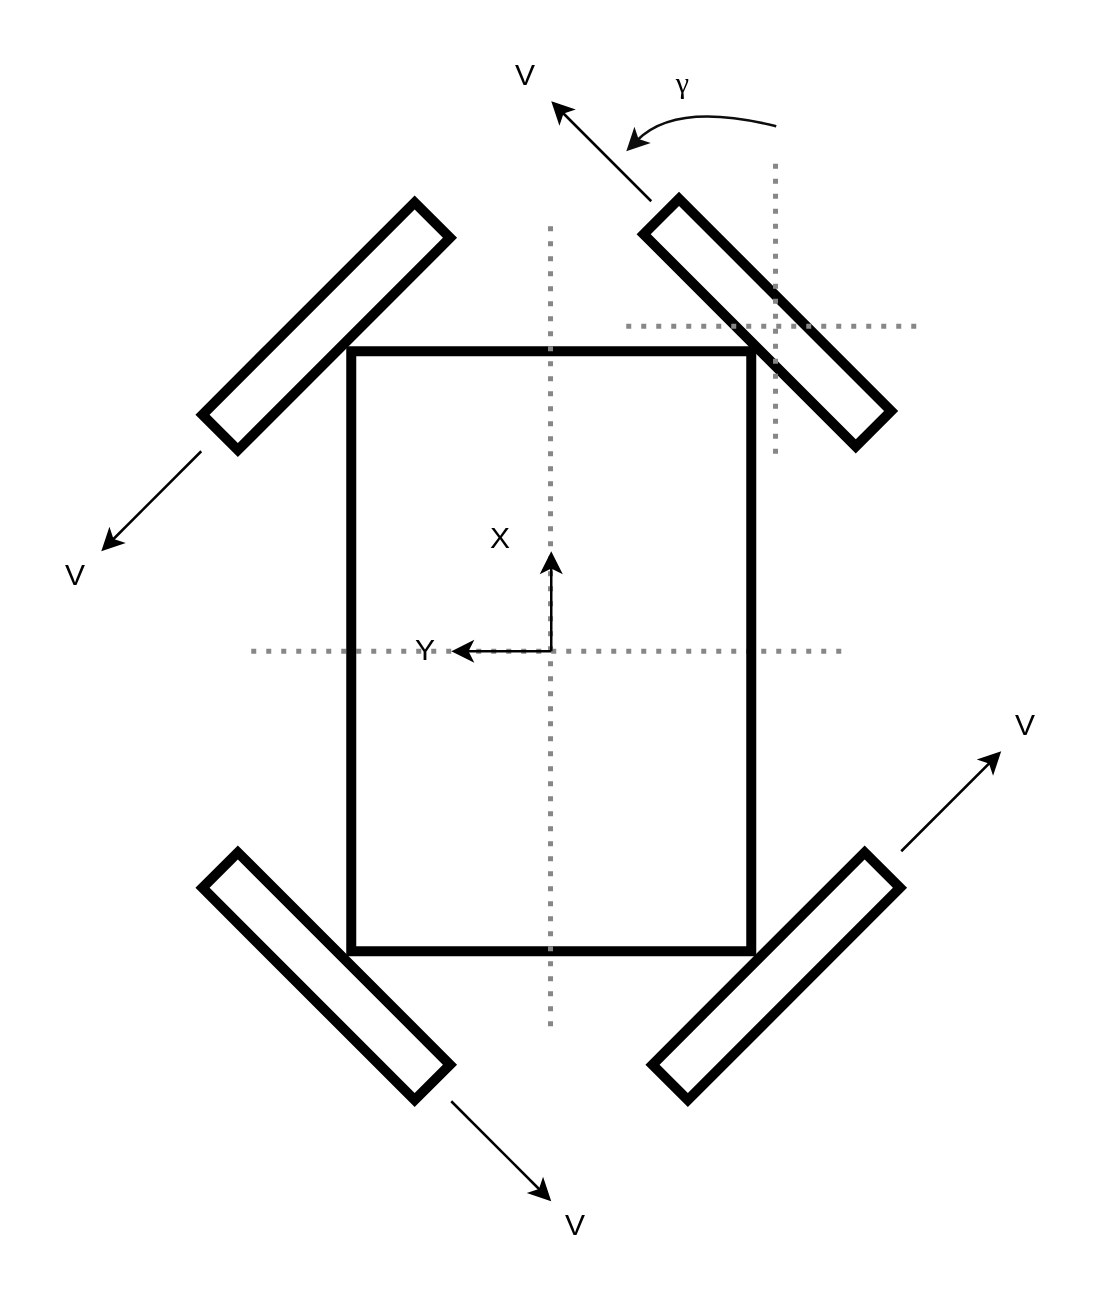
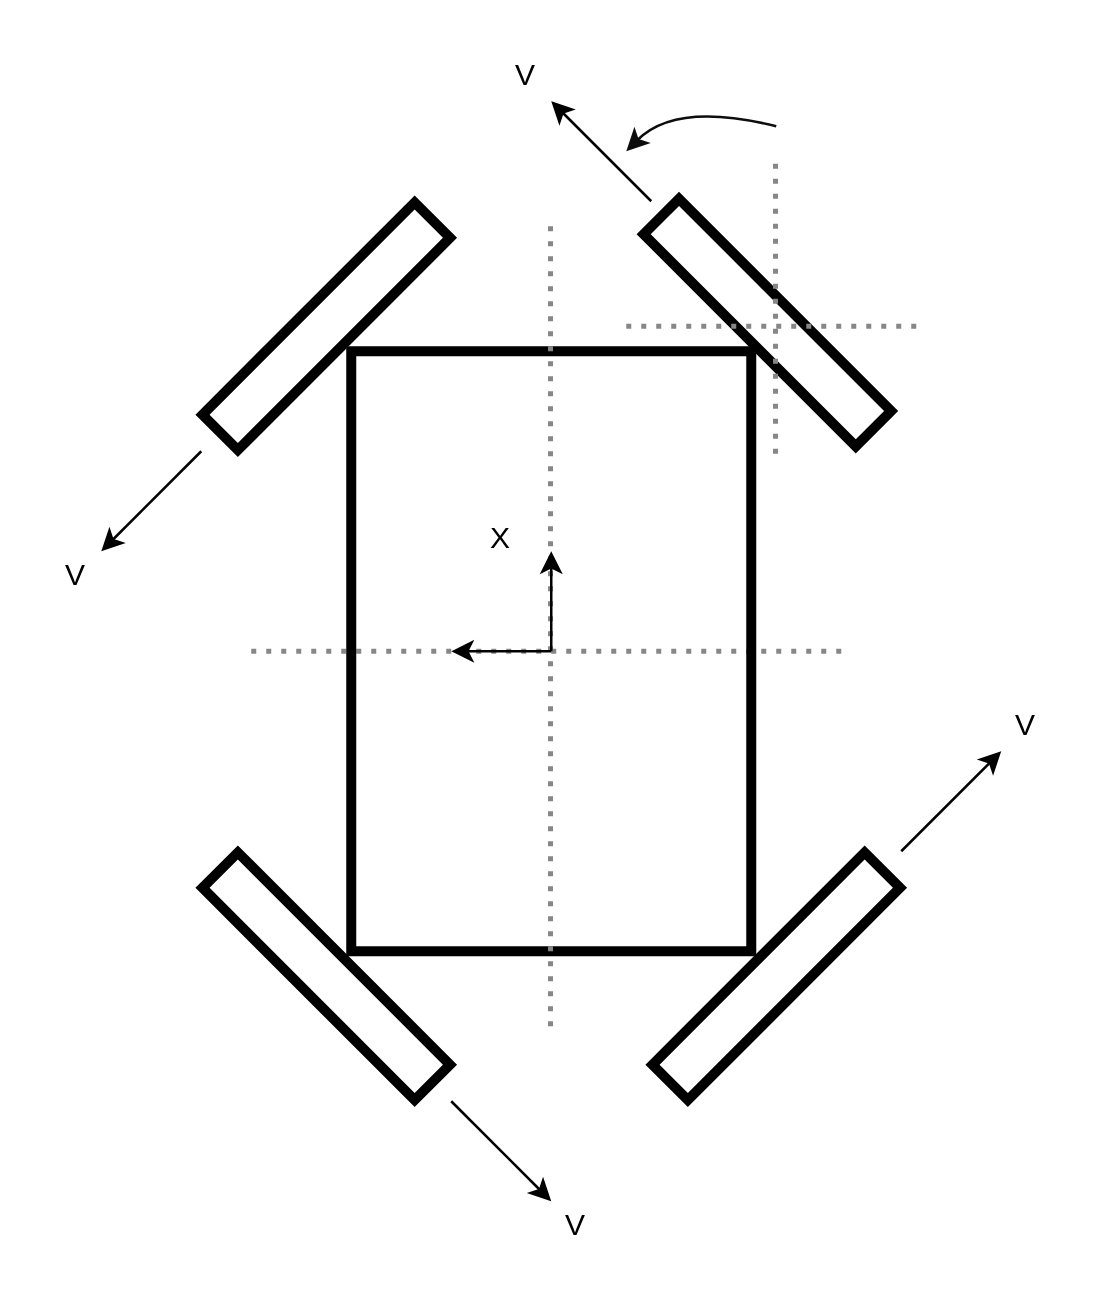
node "γ": removed
node "Y": removed
